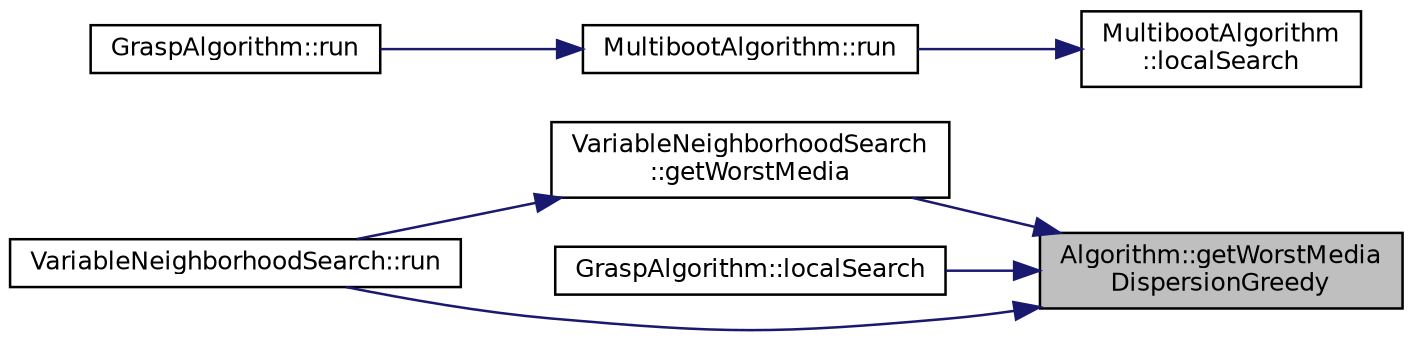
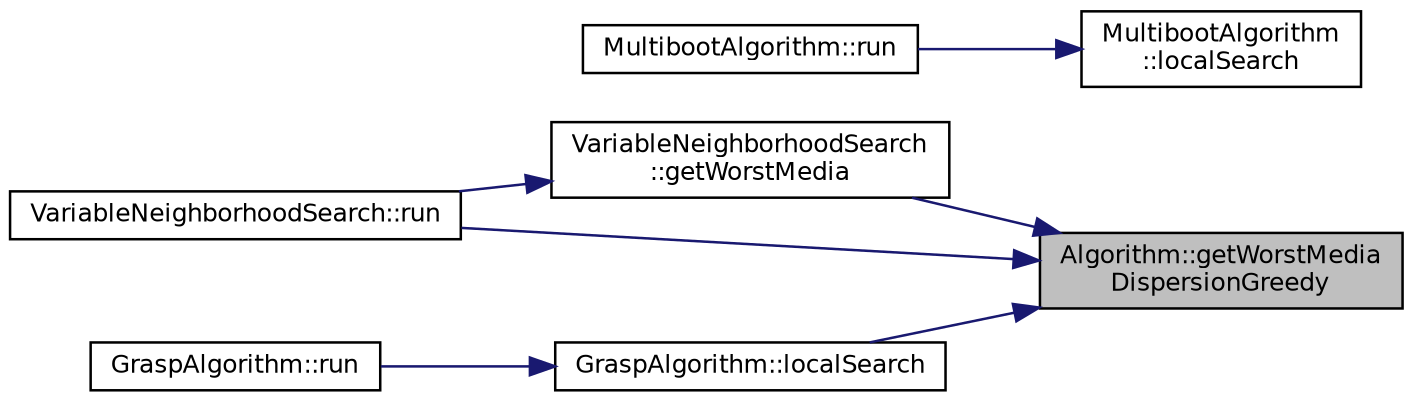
edge "GraspAlgorithm::run" -> "MultibootAlgorithm::run": now "GraspAlgorithm::run" -> "GraspAlgorithm::localSearch"
